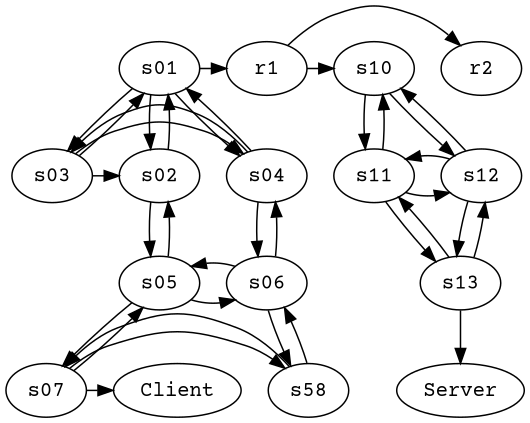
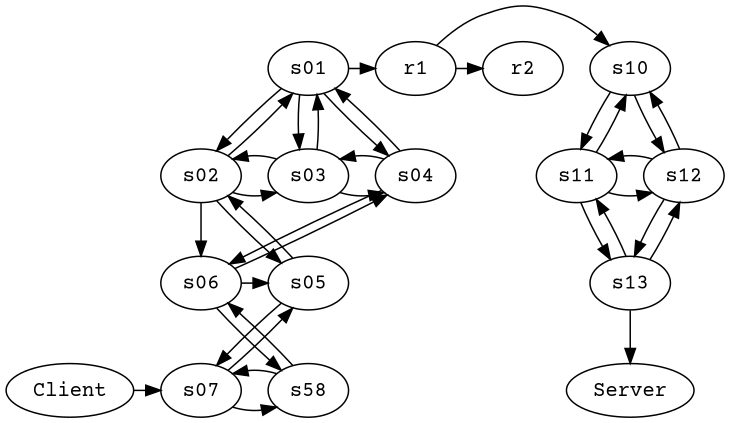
edge "s02" -> "s03": added
edge "s05" -> "s06": now "s02" -> "s06"
edge "s07" -> "Client": reversed
